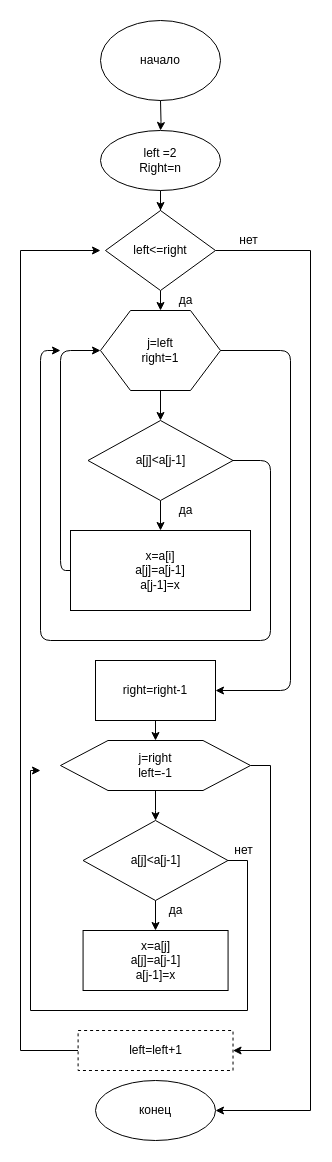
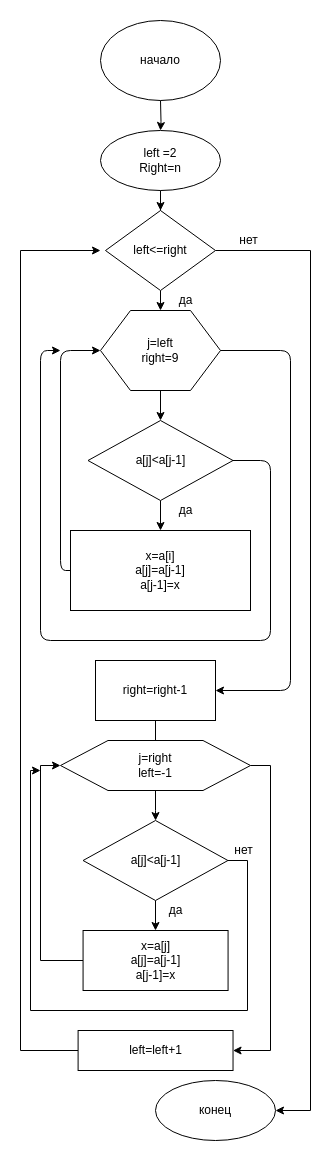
node "j=left right=1": label "j=left right=1" -> "j=left right=9"
edge "right=right-1" -> "j=right left=-1": arrowhead classic -> none
edge "x=a[j] a[j]=a[j-1] a[j-1]=x" -> "j=right left=-1": added
node "left=left+1": style dashed -> solid
node "конец": moved (156, 1111) -> (216, 1111)
